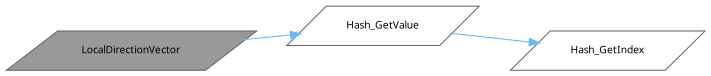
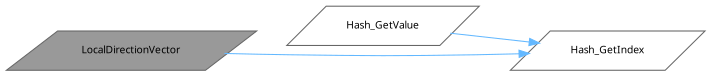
edge "LocalDirectionVector" -> "Hash_GetValue": now "LocalDirectionVector" -> "Hash_GetIndex"
